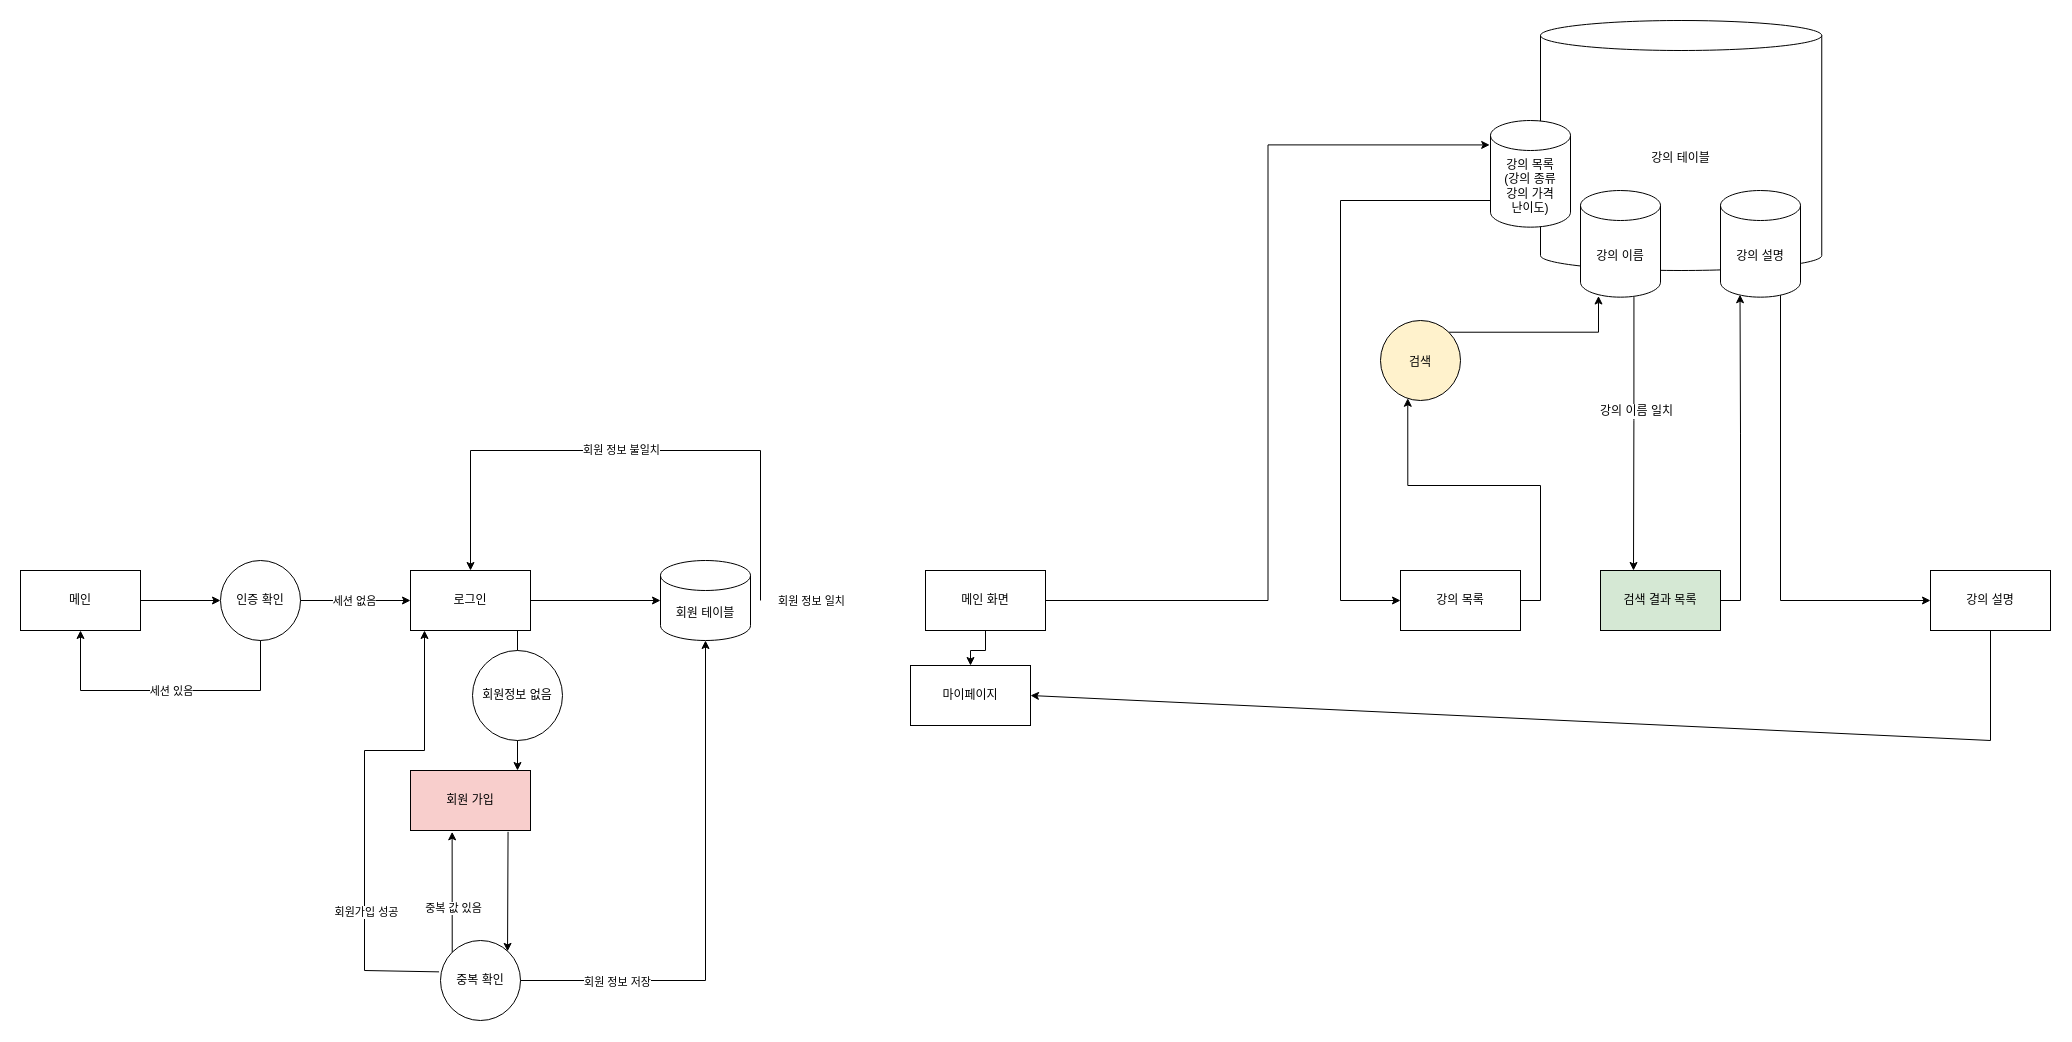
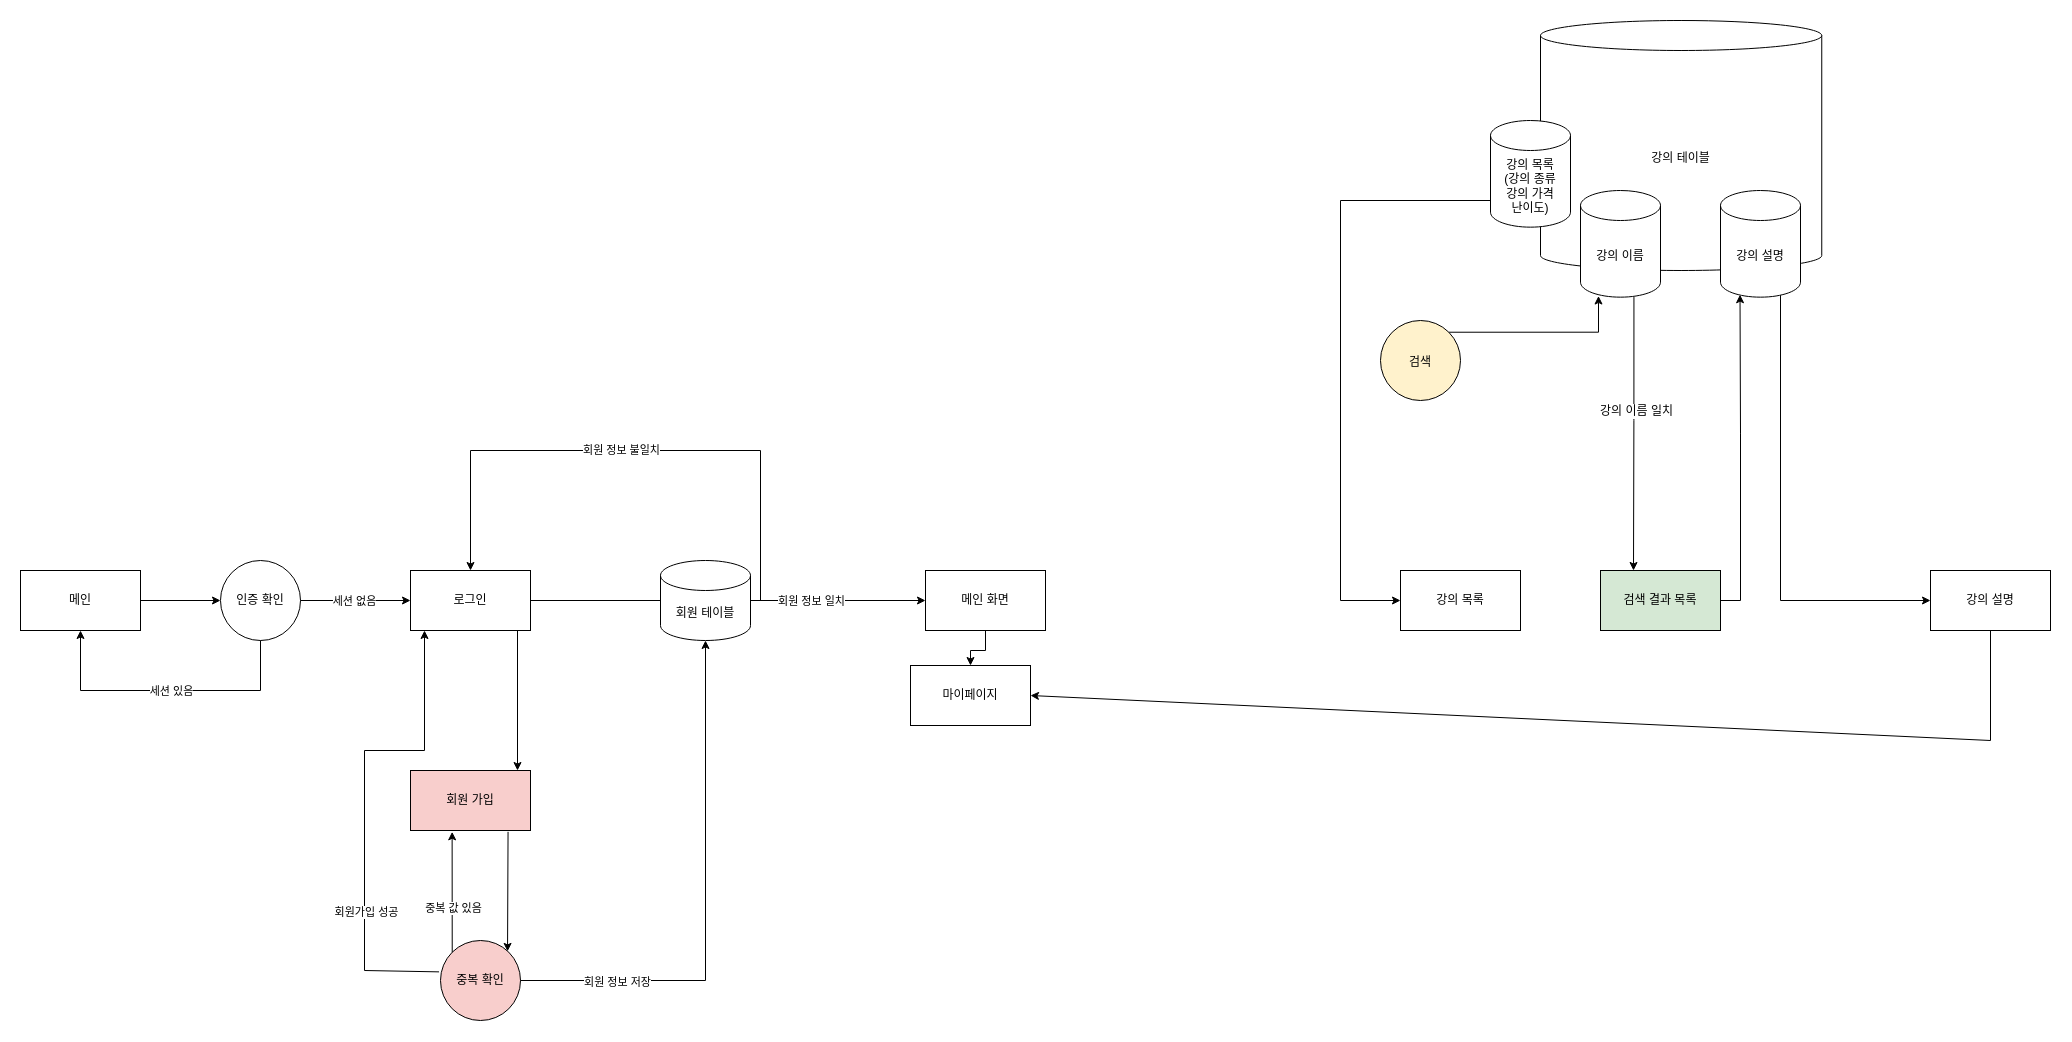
edge "메인 화면" -> "강의 목록 (강의 종류 강의 가격 난이도)": removed
edge "강의 목록" -> "검색": removed
edge "로그인" -> "회원 테이블": now "로그인" -> "메인 화면"
node "회원정보 없음": removed
node "중복 확인": fillcolor #ffffff -> #f8cecc
